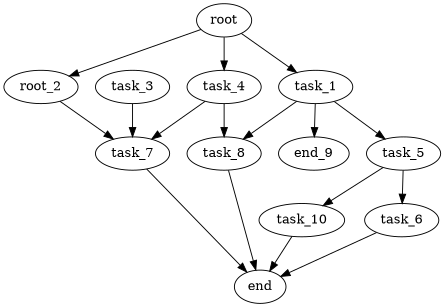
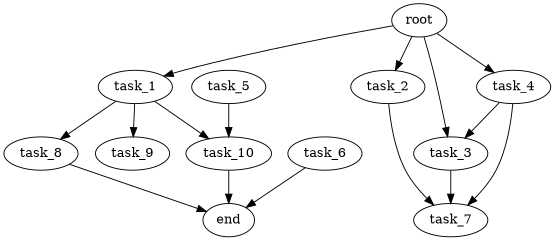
edge "root" -> "task_3": added
node "root_2": label "root_2" -> "task_2"
edge "task_4" -> "task_8": now "task_4" -> "task_3"
edge "task_1" -> "task_5": now "task_1" -> "task_10"
node "end_9": label "end_9" -> "task_9"
edge "task_5" -> "task_6": removed
edge "task_7" -> "end": removed
